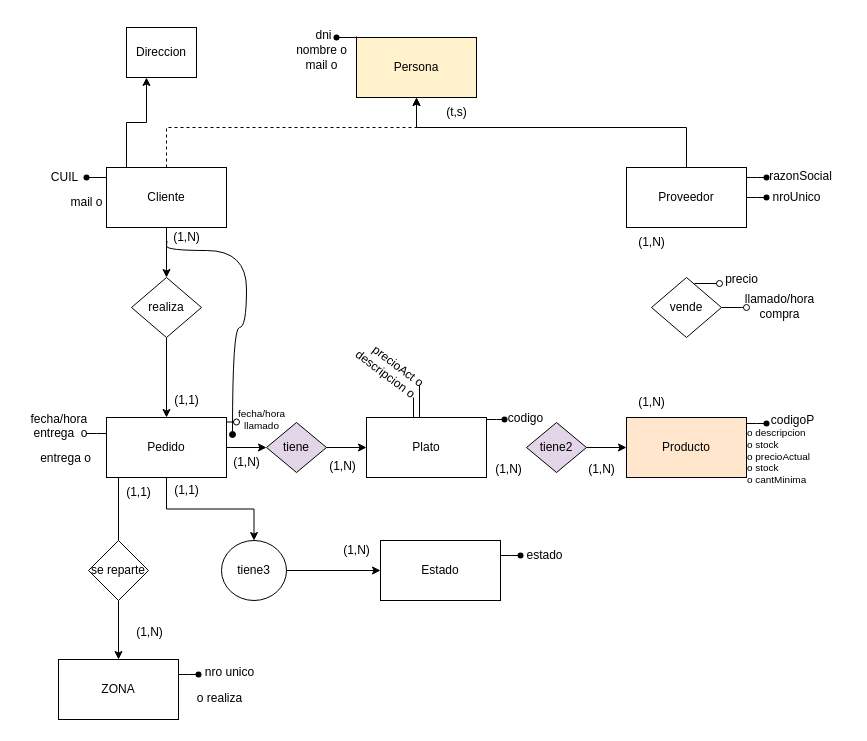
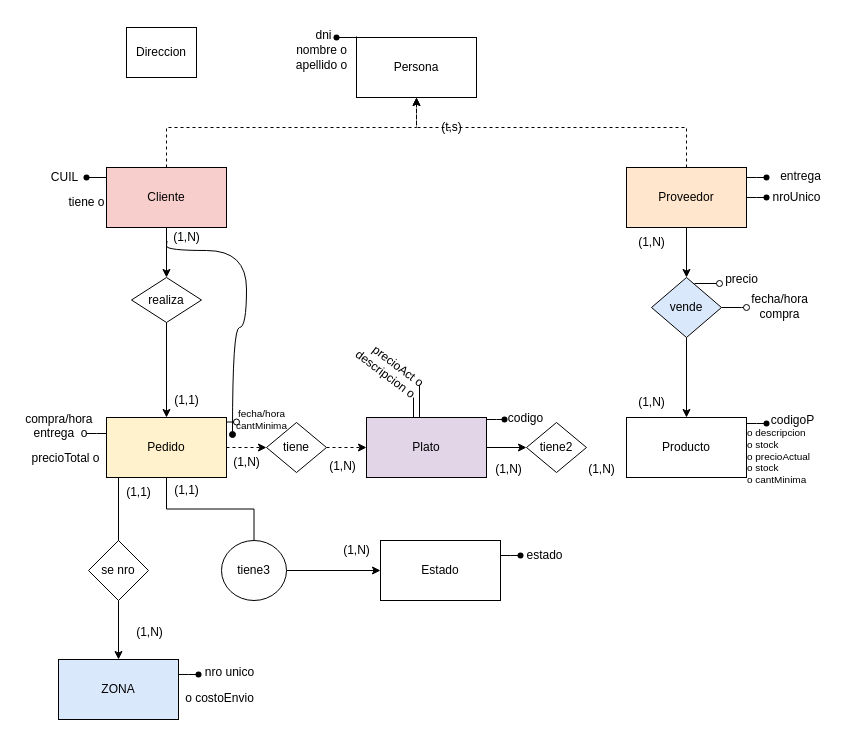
node "nombre o mail o": label "nombre o mail o" -> "nombre o apellido o"
node "Persona": fillcolor #fff2cc -> #ffffff
node "(t,s)": moved (457, 113) -> (452, 128)
edge "Cliente" -> "Direccion": removed
edge "Proveedor" -> "Persona": style solid -> dashed
node "razonSocial": label "razonSocial" -> "entrega"
node "Cliente": fillcolor #ffffff -> #f8cecc
node "Proveedor": fillcolor #ffffff -> #ffe6cc
node "mail o": label "mail o" -> "tiene o"
edge "Proveedor" -> "vende": added
node "llamado/hora compra": label "llamado/hora compra" -> "fecha/hora compra"
node "realiza": size 70x60 -> 70x45
node "vende": fillcolor #ffffff -> #dae8fc
edge "vende" -> "Producto": added
node "fecha/hora llamado": label "fecha/hora llamado" -> "fecha/hora cantMinima"
node "fecha/hora entrega o": label "fecha/hora entrega o" -> "compra/hora entrega o"
node "Pedido": fillcolor #ffffff -> #fff2cc
edge "Pedido" -> "tiene": style solid -> dashed
node "tiene": fillcolor #e1d5e7 -> #ffffff
edge "tiene" -> "Plato": style solid -> dashed
node "Plato": fillcolor #ffffff -> #e1d5e7
edge "Plato" -> "tiene2": added
node "tiene2": fillcolor #e1d5e7 -> #ffffff
edge "tiene2" -> "Producto": removed
node "Producto": fillcolor #ffe6cc -> #ffffff
node "entrega o": label "entrega o" -> "precioTotal o"
edge "Pedido" -> "tiene3": arrowhead classic -> none
node "se reparte": label "se reparte" -> "se nro"
node "ZONA": fillcolor #ffffff -> #dae8fc
node "o realiza": label "o realiza" -> "o costoEnvio"
